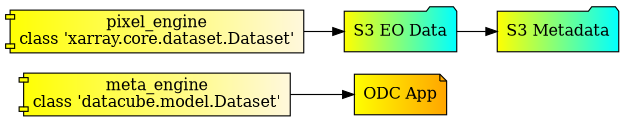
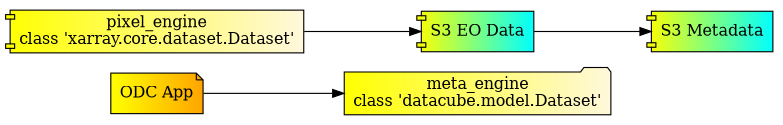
node "S3 EO Data": shape folder -> component
node "S3 Metadata": shape folder -> component
node "meta_engine class 'datacube.model.Dataset'": shape component -> folder
edge "meta_engine class 'datacube.model.Dataset'" -> "ODC App": reversed
